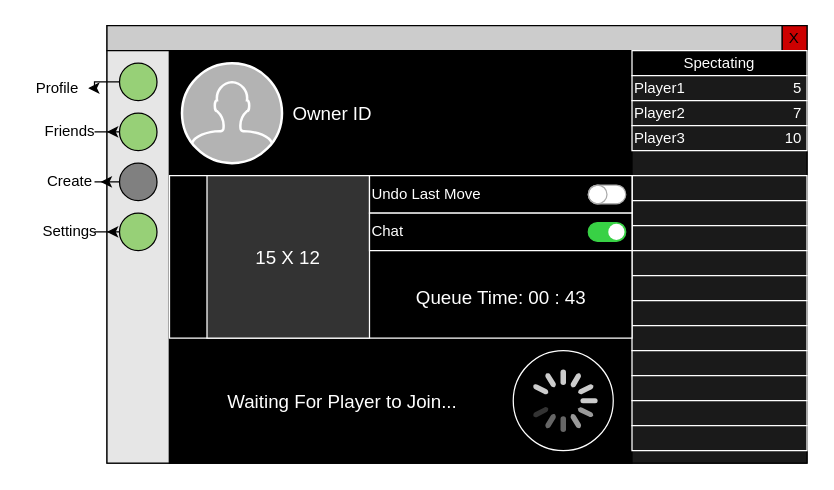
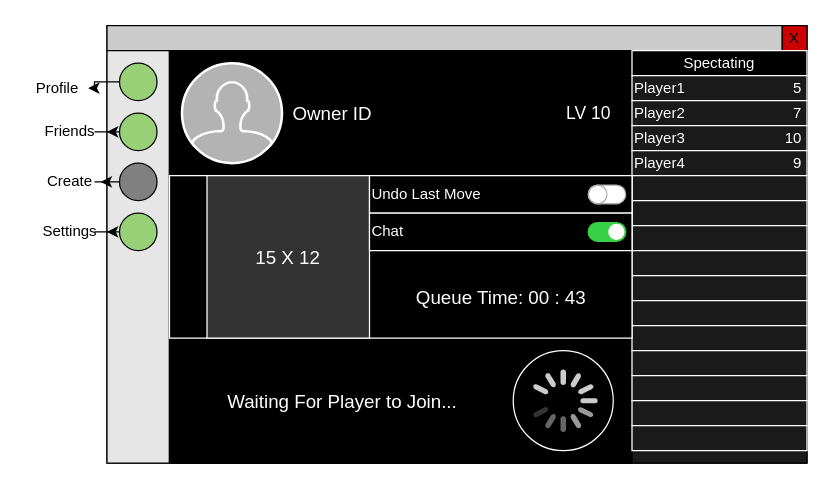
node "LV 10": added
node "Player4 9": added
